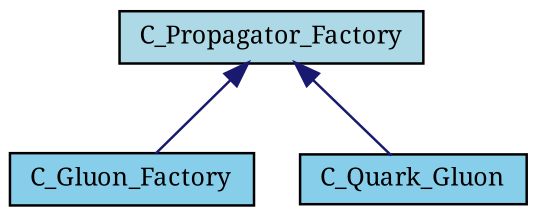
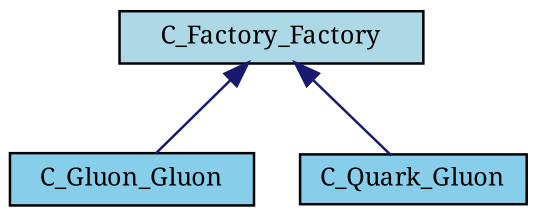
node "C_Propagator_Factory": label "C_Propagator_Factory" -> "C_Factory_Factory"
node "C_Gluon_Factory": label "C_Gluon_Factory" -> "C_Gluon_Gluon"
